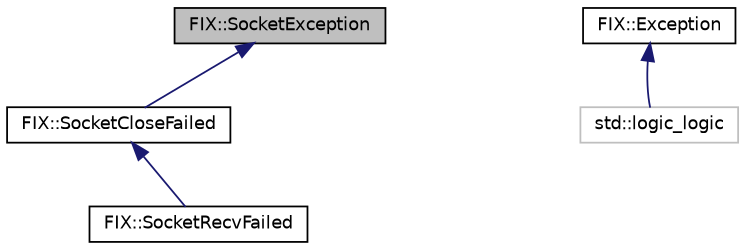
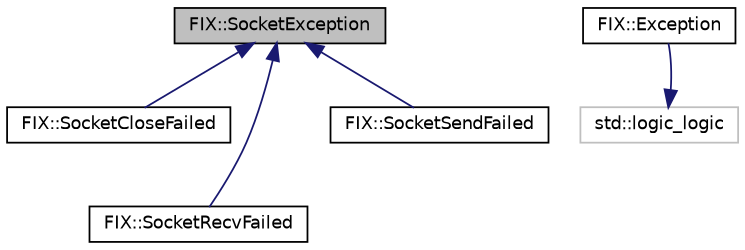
edge "std::logic_logic" -> "FIX::Exception": reversed
node "FIX::SocketSendFailed": added
edge "FIX::SocketRecvFailed" -> "FIX::SocketCloseFailed": now "FIX::SocketRecvFailed" -> "FIX::SocketException"
